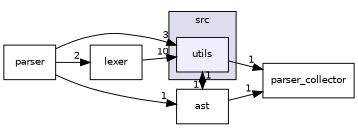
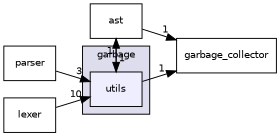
cluster "src": label "src" -> "garbage"
edge "parser" -> "lexer": removed
node "parser_collector": label "parser_collector" -> "garbage_collector"
edge "parser" -> "ast": removed
